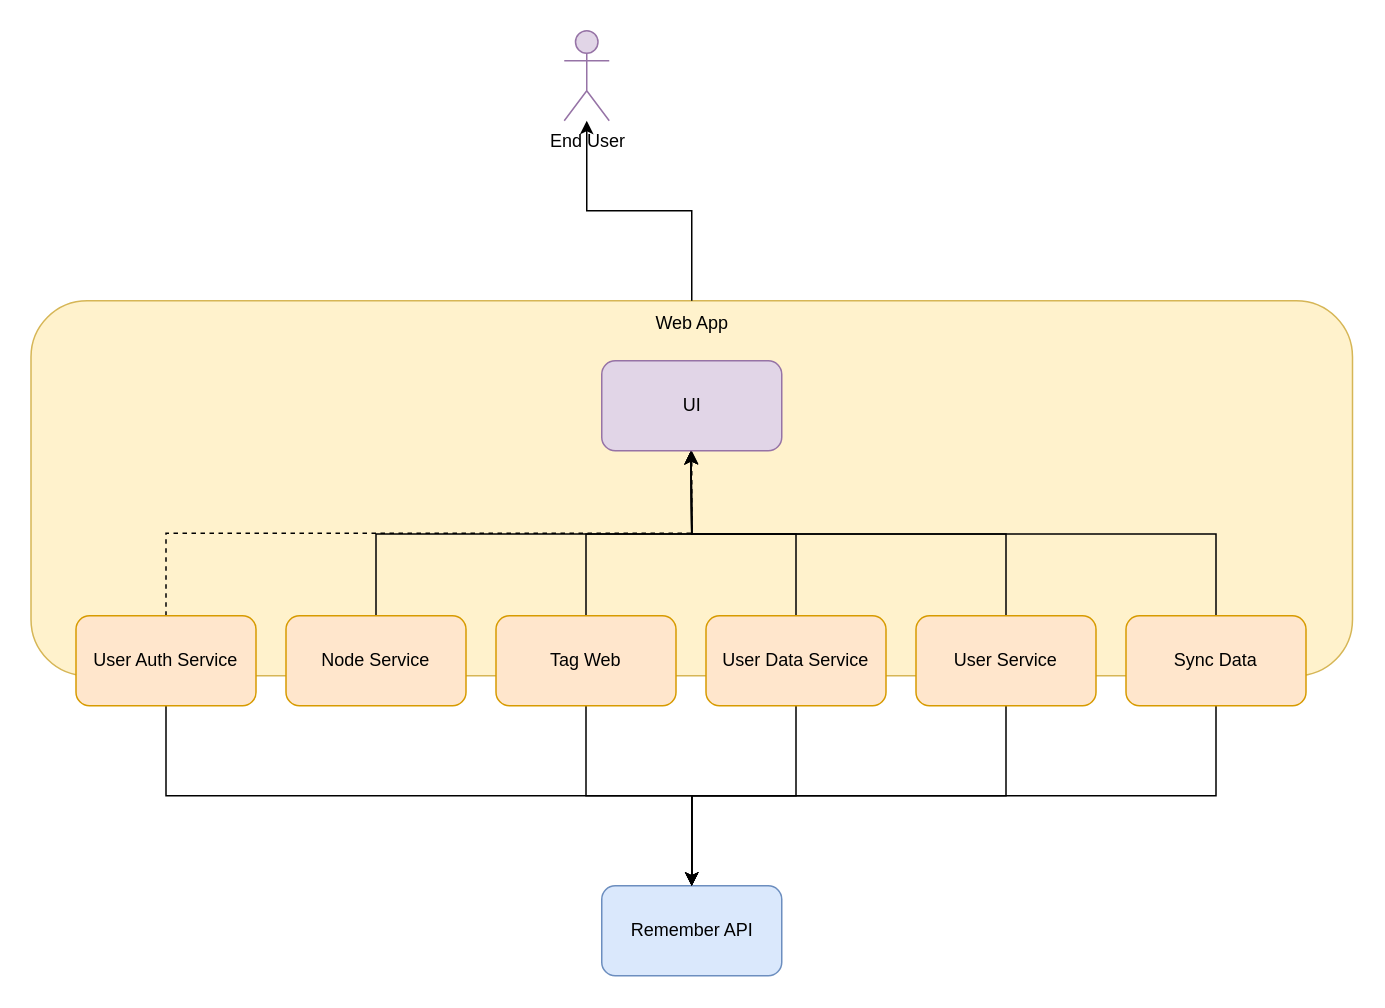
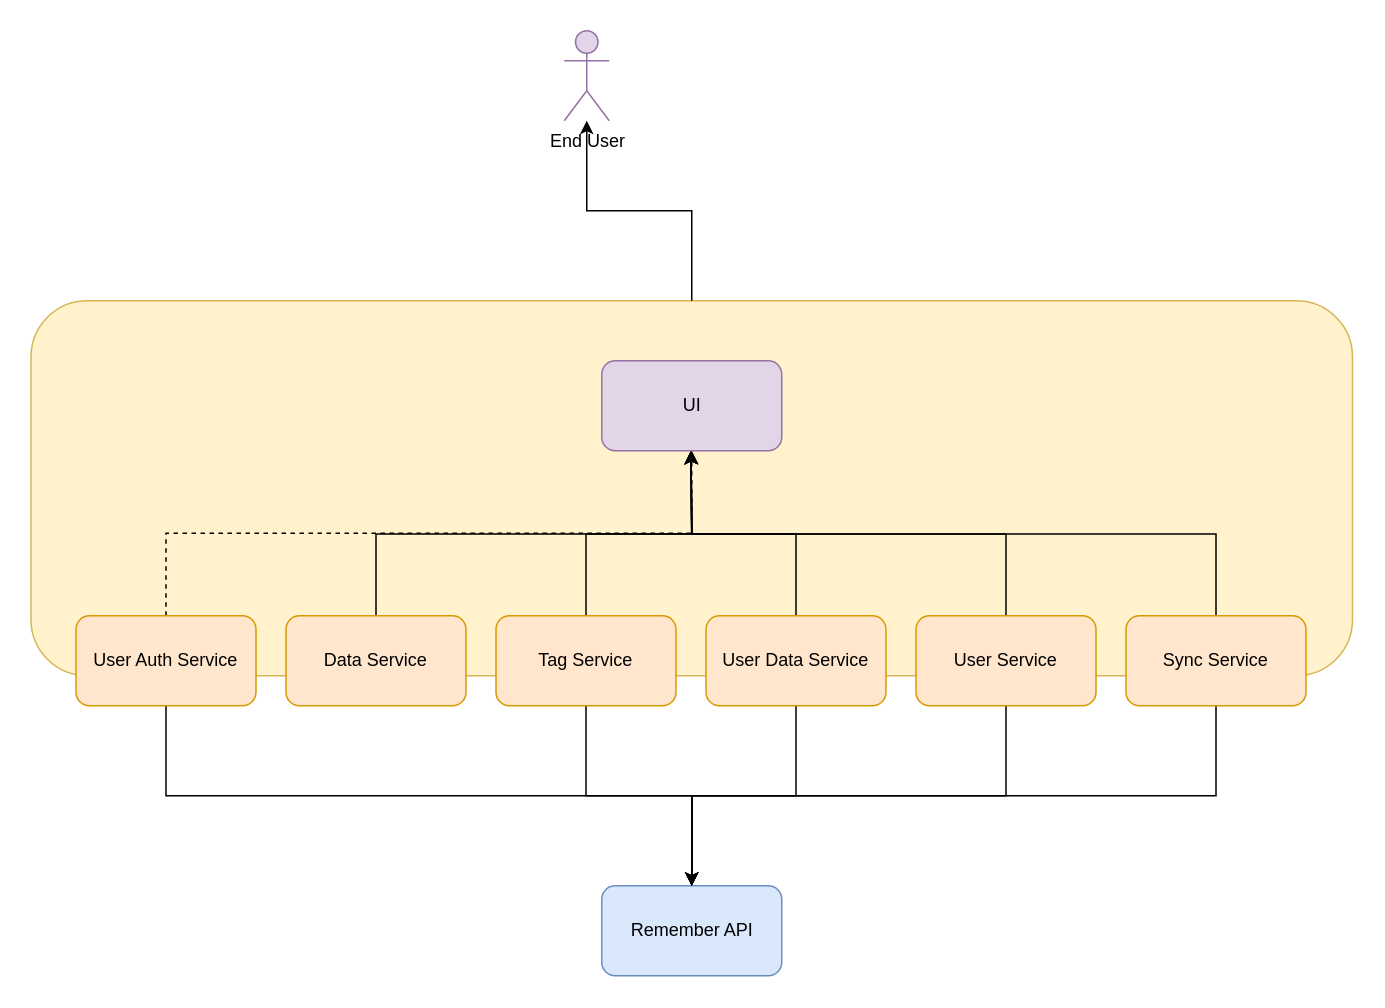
node "Web App": removed
node "Node Service": label "Node Service" -> "Data Service"
node "Tag Web": label "Tag Web" -> "Tag Service"
node "Sync Data": label "Sync Data" -> "Sync Service"
